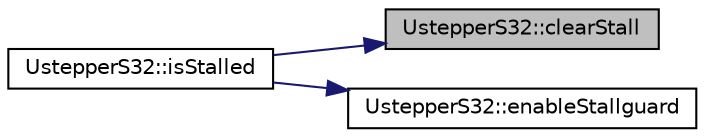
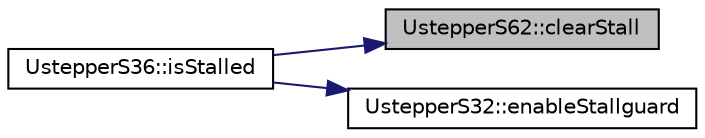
node "UstepperS32::clearStall": label "UstepperS32::clearStall" -> "UstepperS62::clearStall"
node "UstepperS32::isStalled": label "UstepperS32::isStalled" -> "UstepperS36::isStalled"
